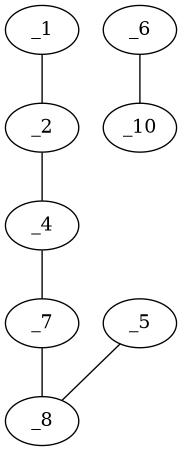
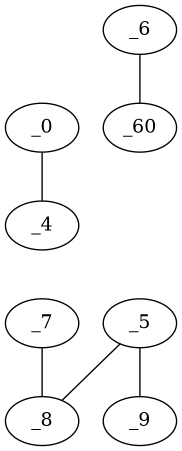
node "_1": removed
node "_2": label "_2" -> "_0"
node "_10": label "_10" -> "_60"
edge "_4" -- "_7": removed
node "_9": added
